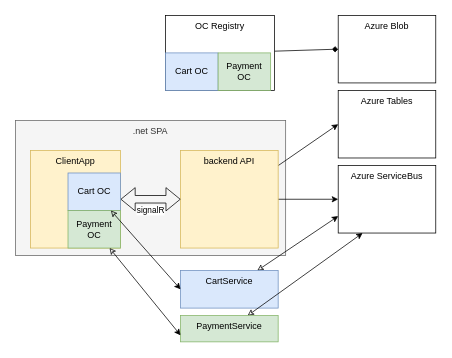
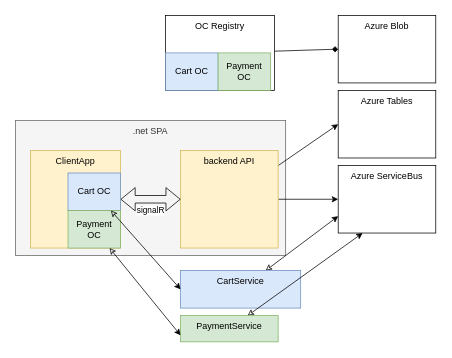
node "CartService": size 98x38 -> 120x38
